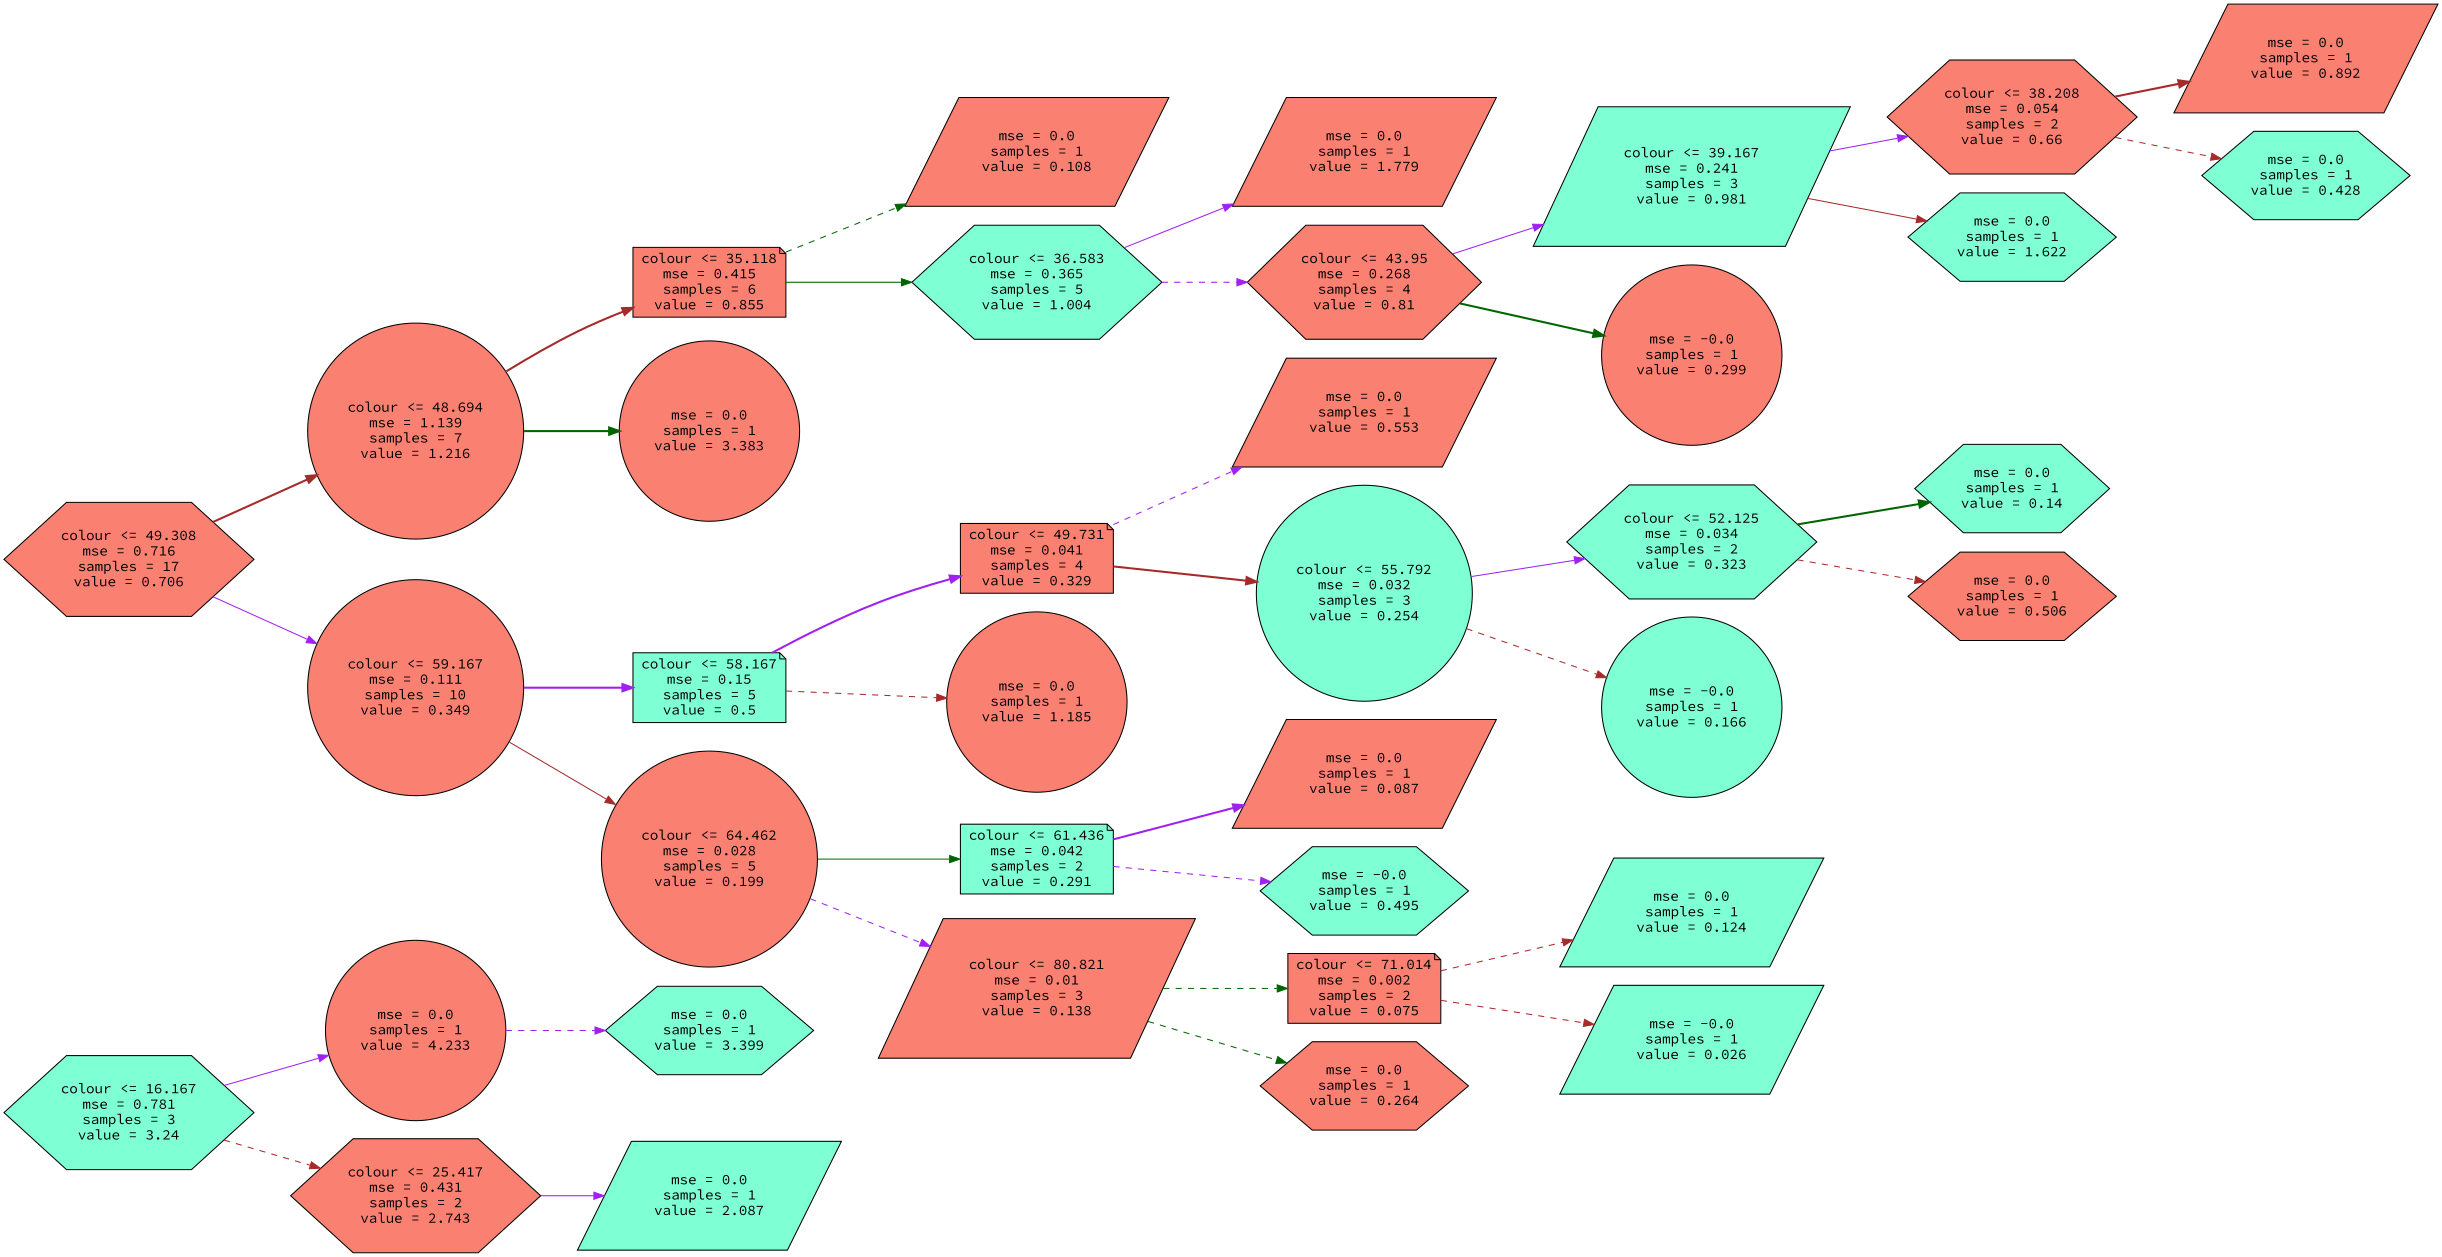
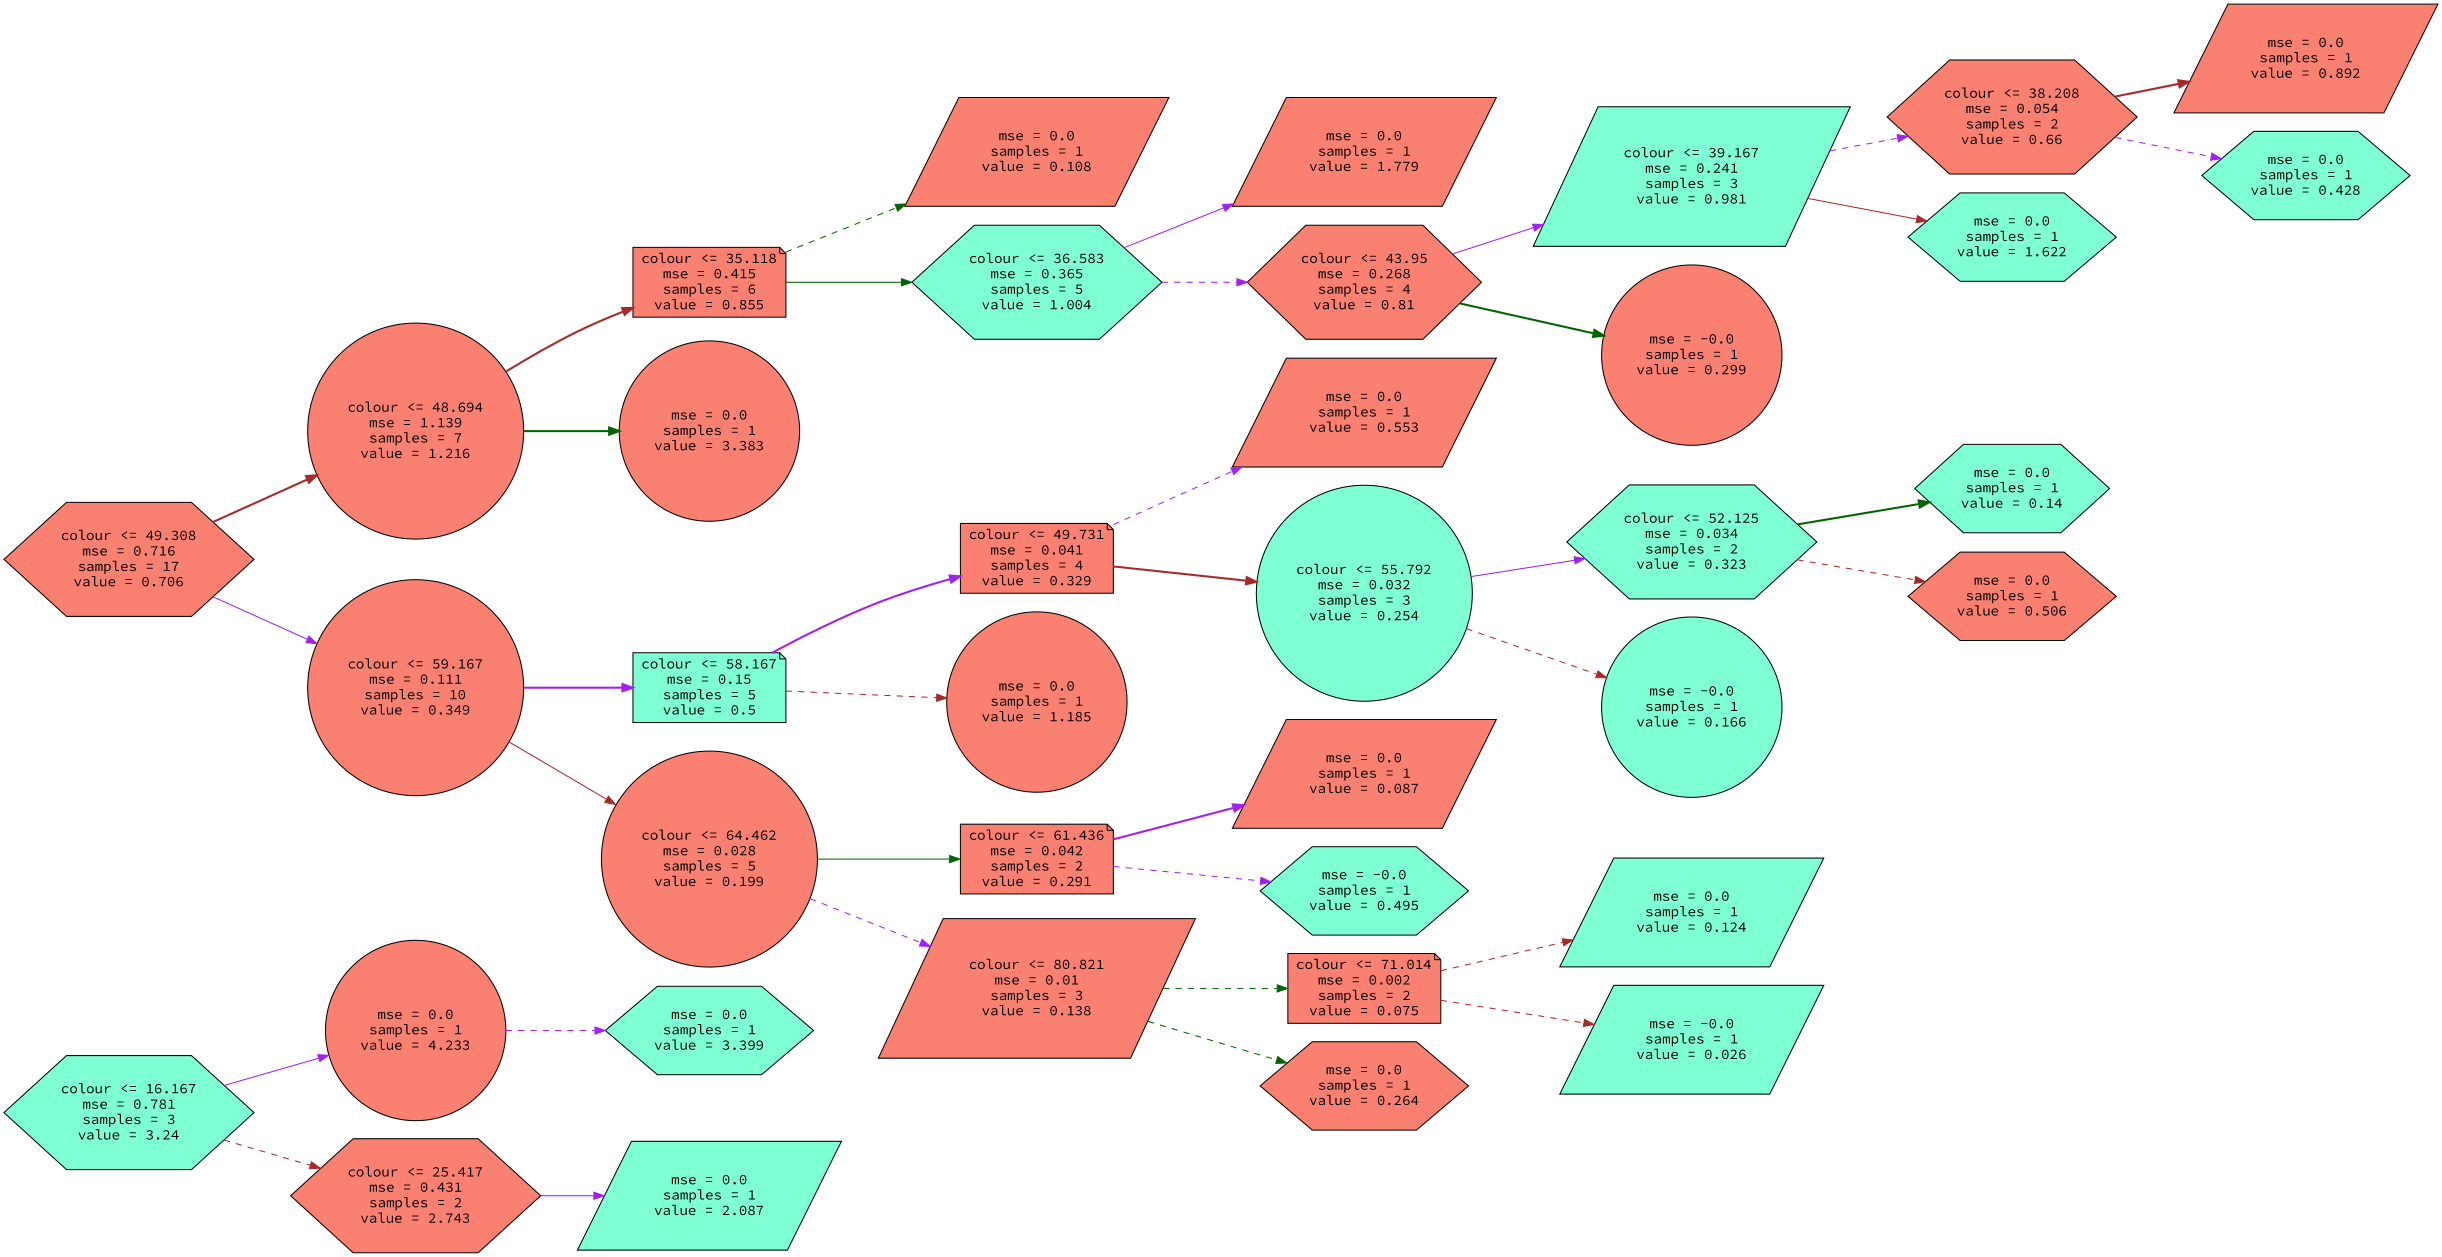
edge "colour <= 39.167 mse = 0.241 samples = 3 value = 0.981" -> "colour <= 38.208 mse = 0.054 samples = 2 value = 0.66": style solid -> dashed
edge "colour <= 38.208 mse = 0.054 samples = 2 value = 0.66" -> "mse = 0.0 samples = 1 value = 0.428": color brown -> purple
node "colour <= 61.436 mse = 0.042 samples = 2 value = 0.291": fillcolor aquamarine -> salmon
